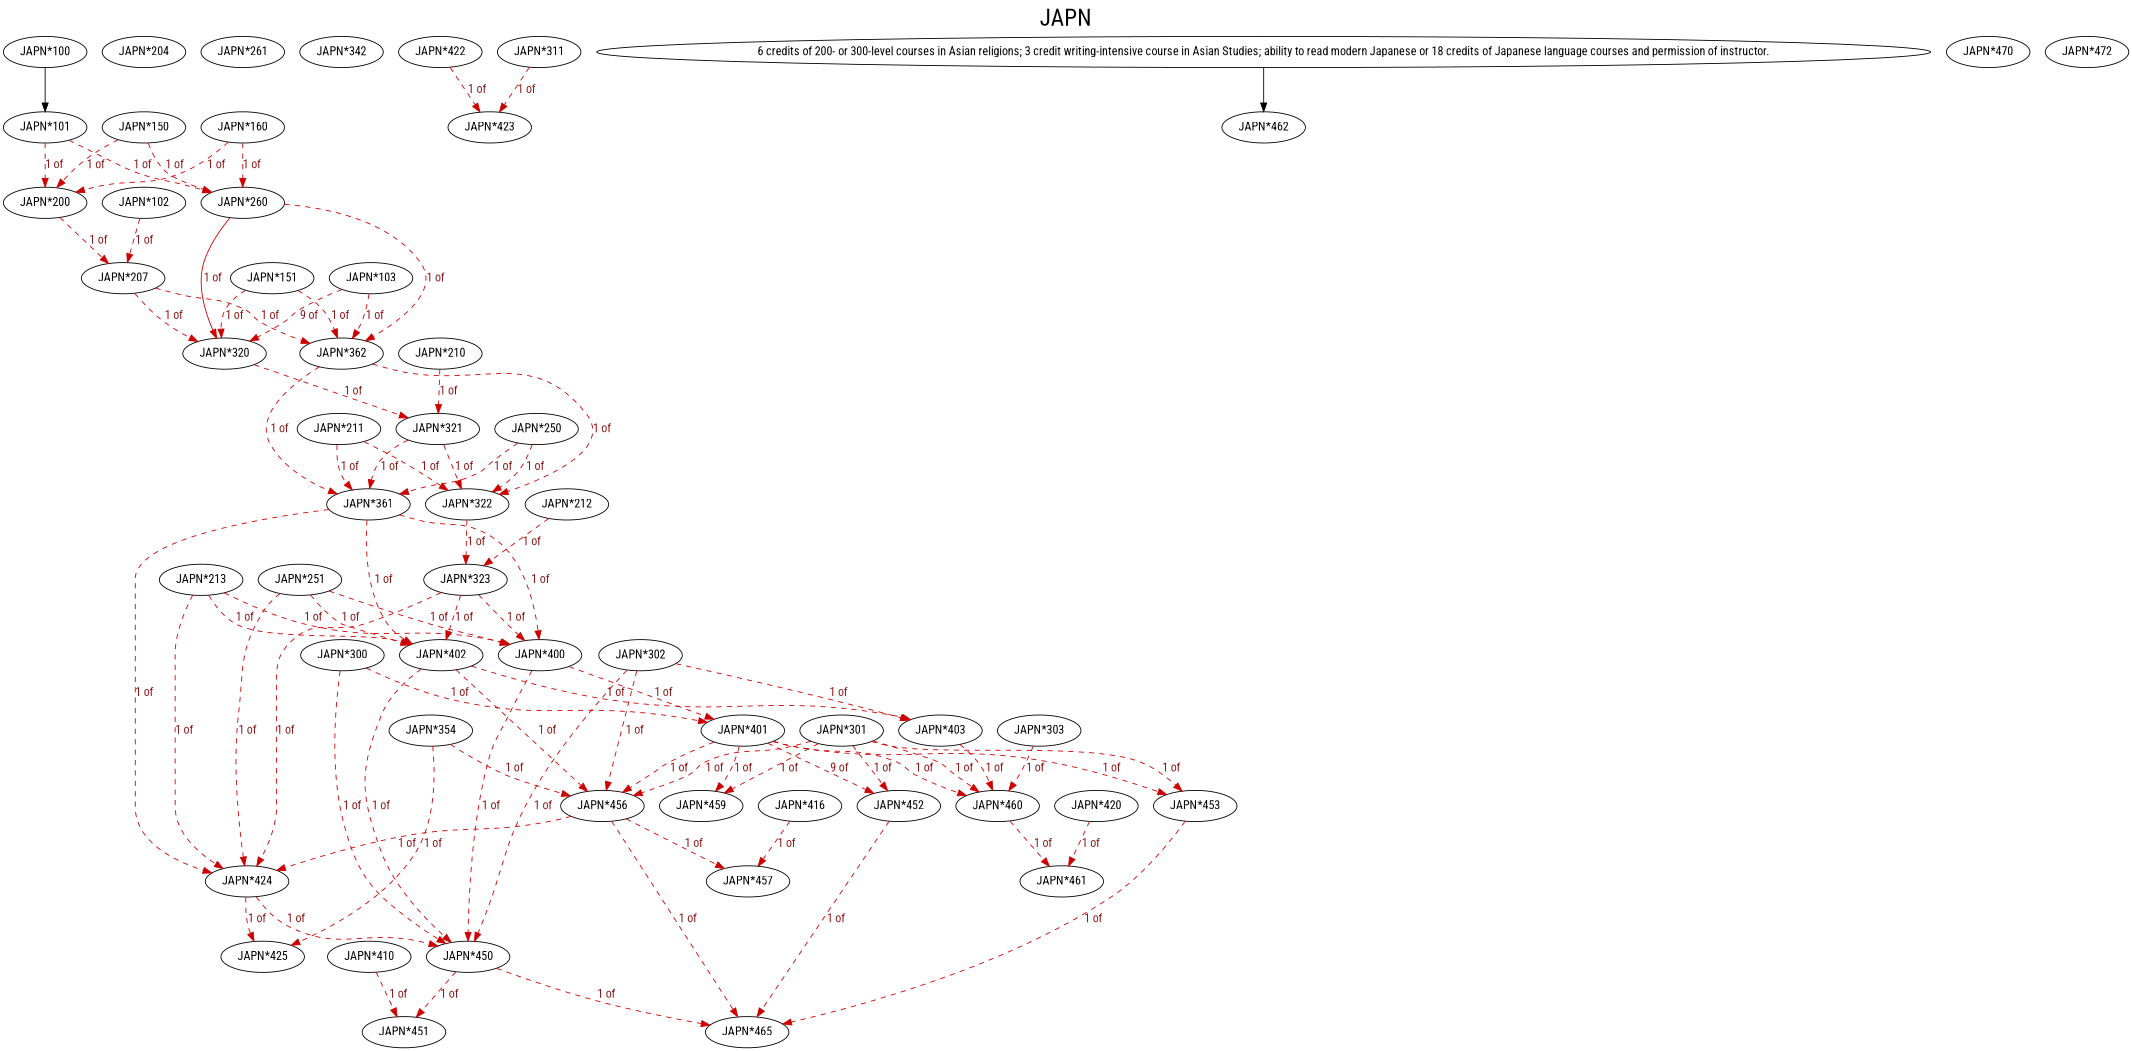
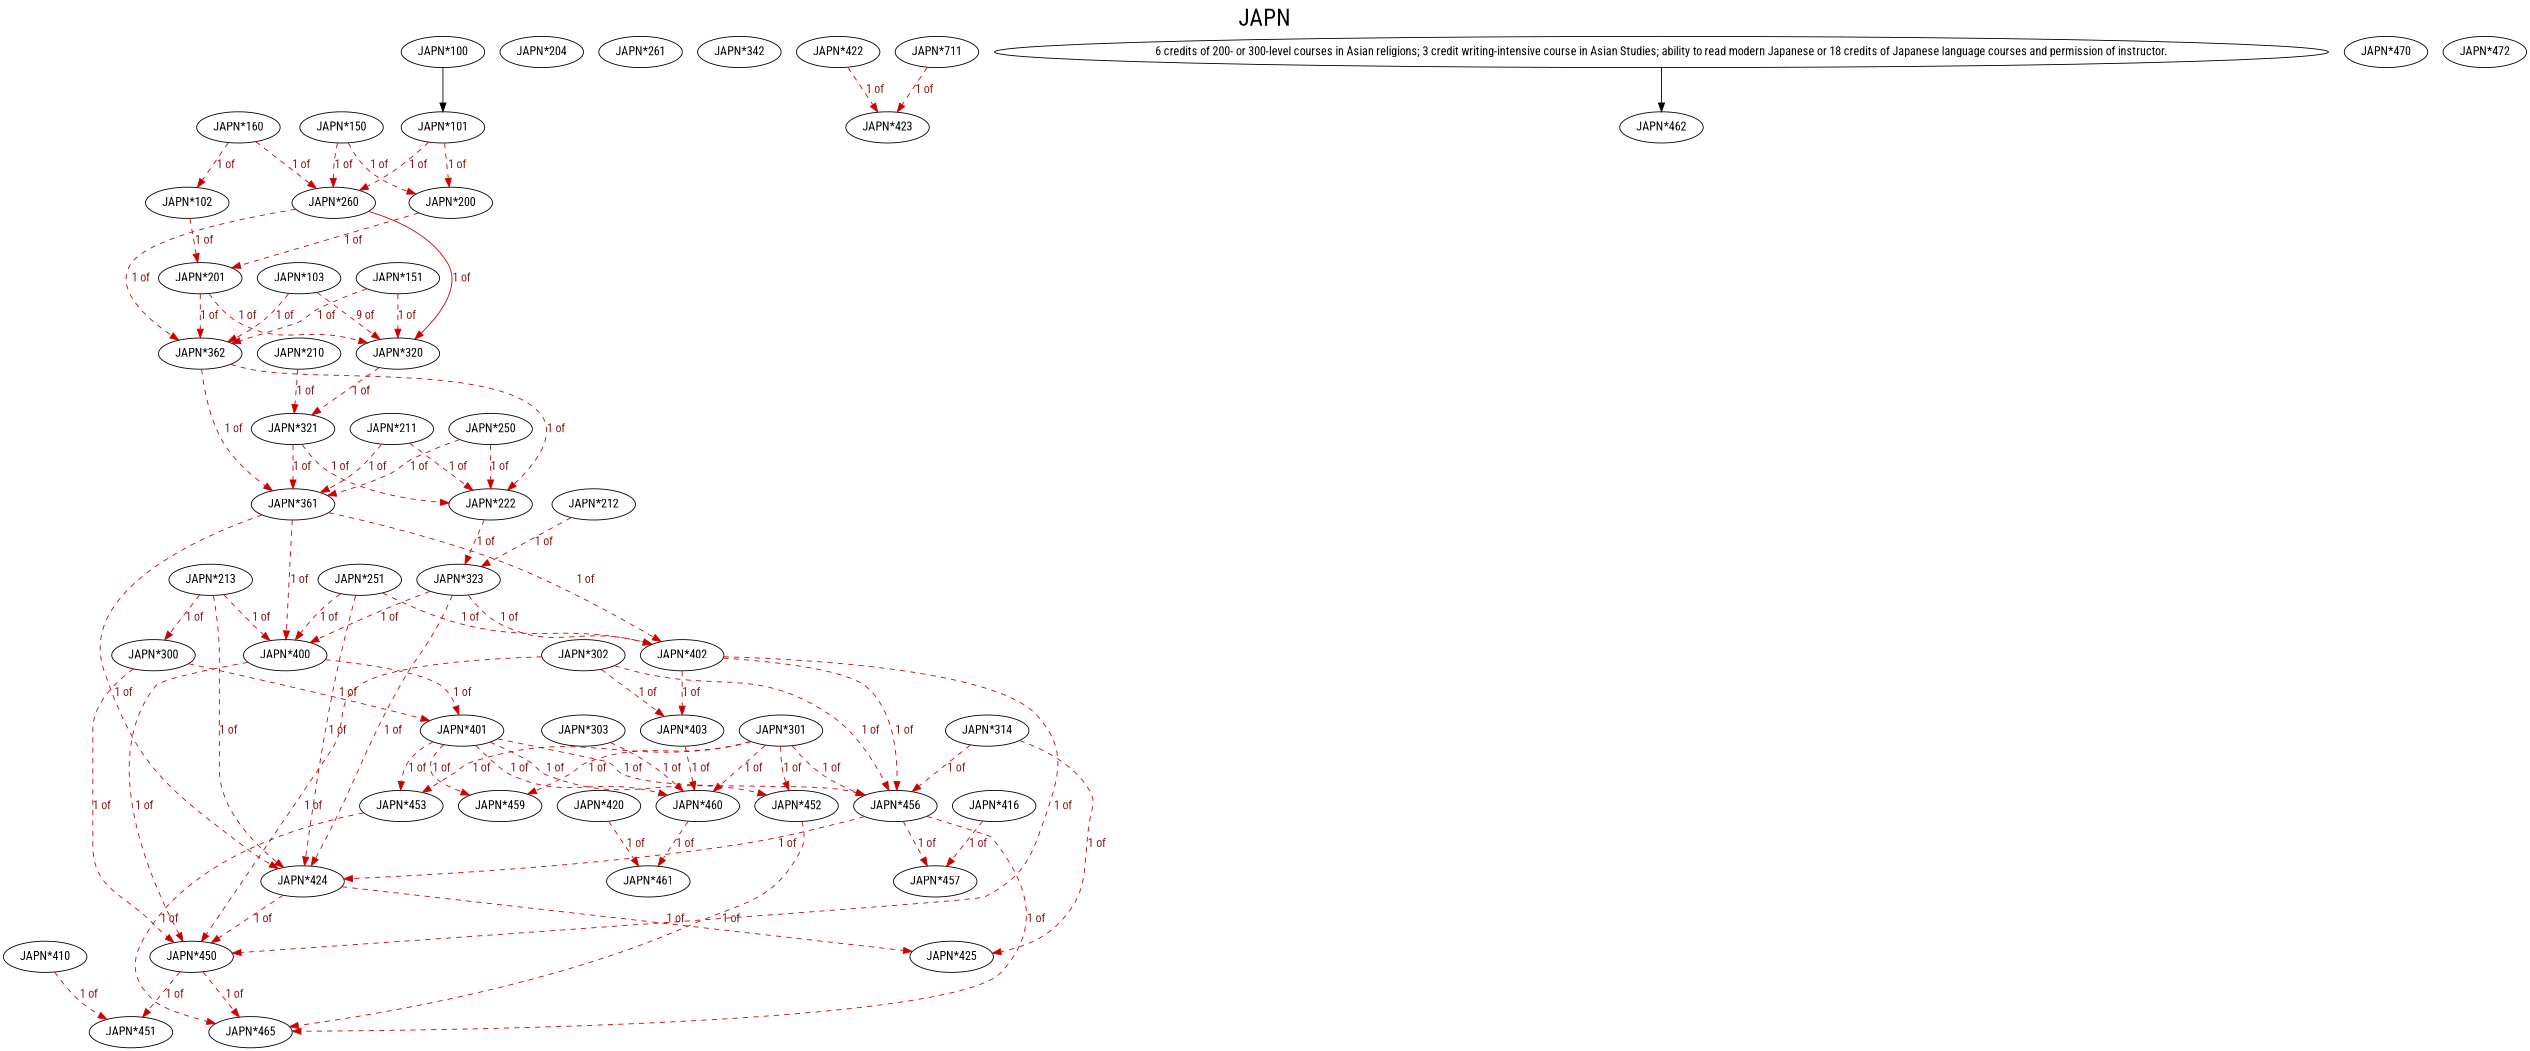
node "JAPN*311": label "JAPN*311" -> "JAPN*711"
edge "JAPN*160" -> "JAPN*200": now "JAPN*160" -> "JAPN*102"
node "JAPN*207": label "JAPN*207" -> "JAPN*201"
node "JAPN*322": label "JAPN*322" -> "JAPN*222"
edge "JAPN*213" -> "JAPN*402": now "JAPN*213" -> "JAPN*300"
node "JAPN*354": label "JAPN*354" -> "JAPN*314"
edge "JAPN*401" -> "JAPN*452": label "9 of" -> "1 of"
